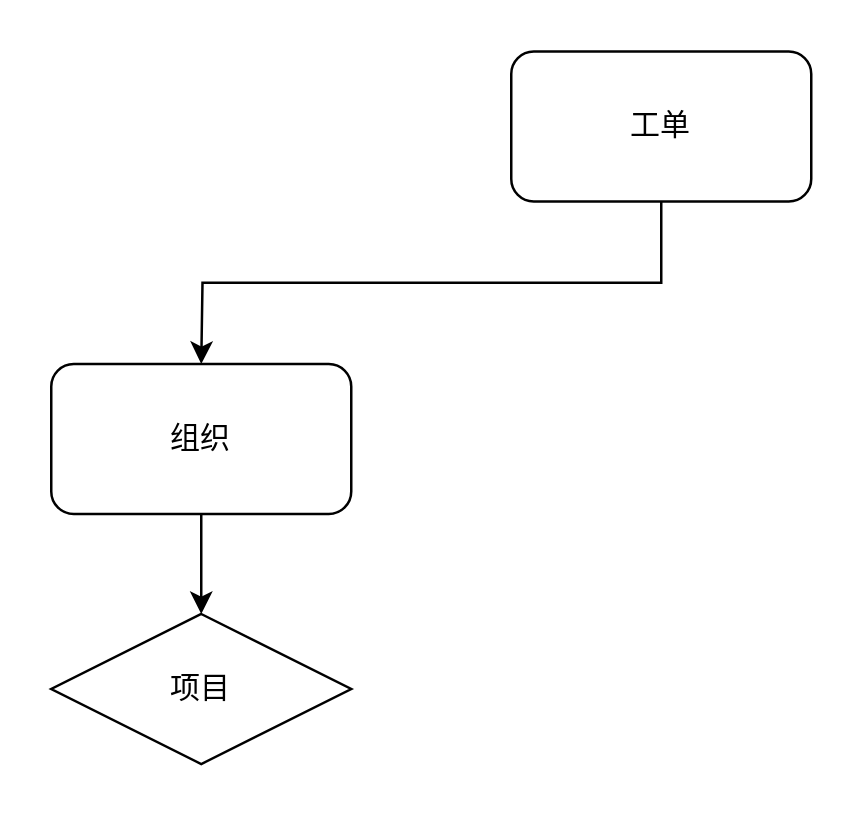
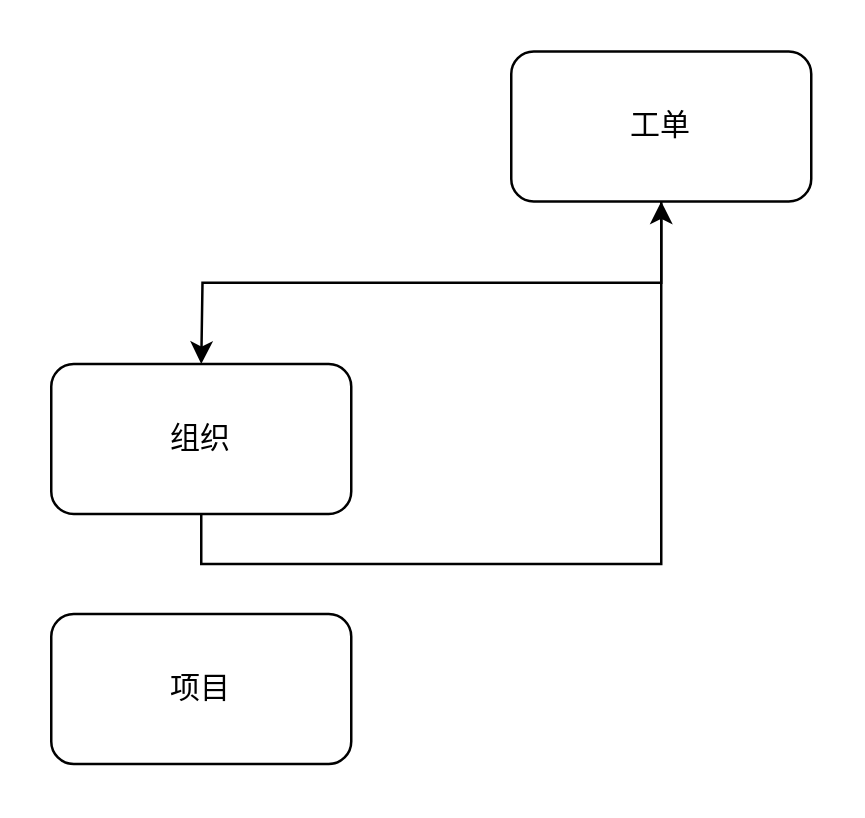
edge "组织" -> "项目": now "组织" -> "工单"
node "项目": shape diamond -> rounded rectangle
